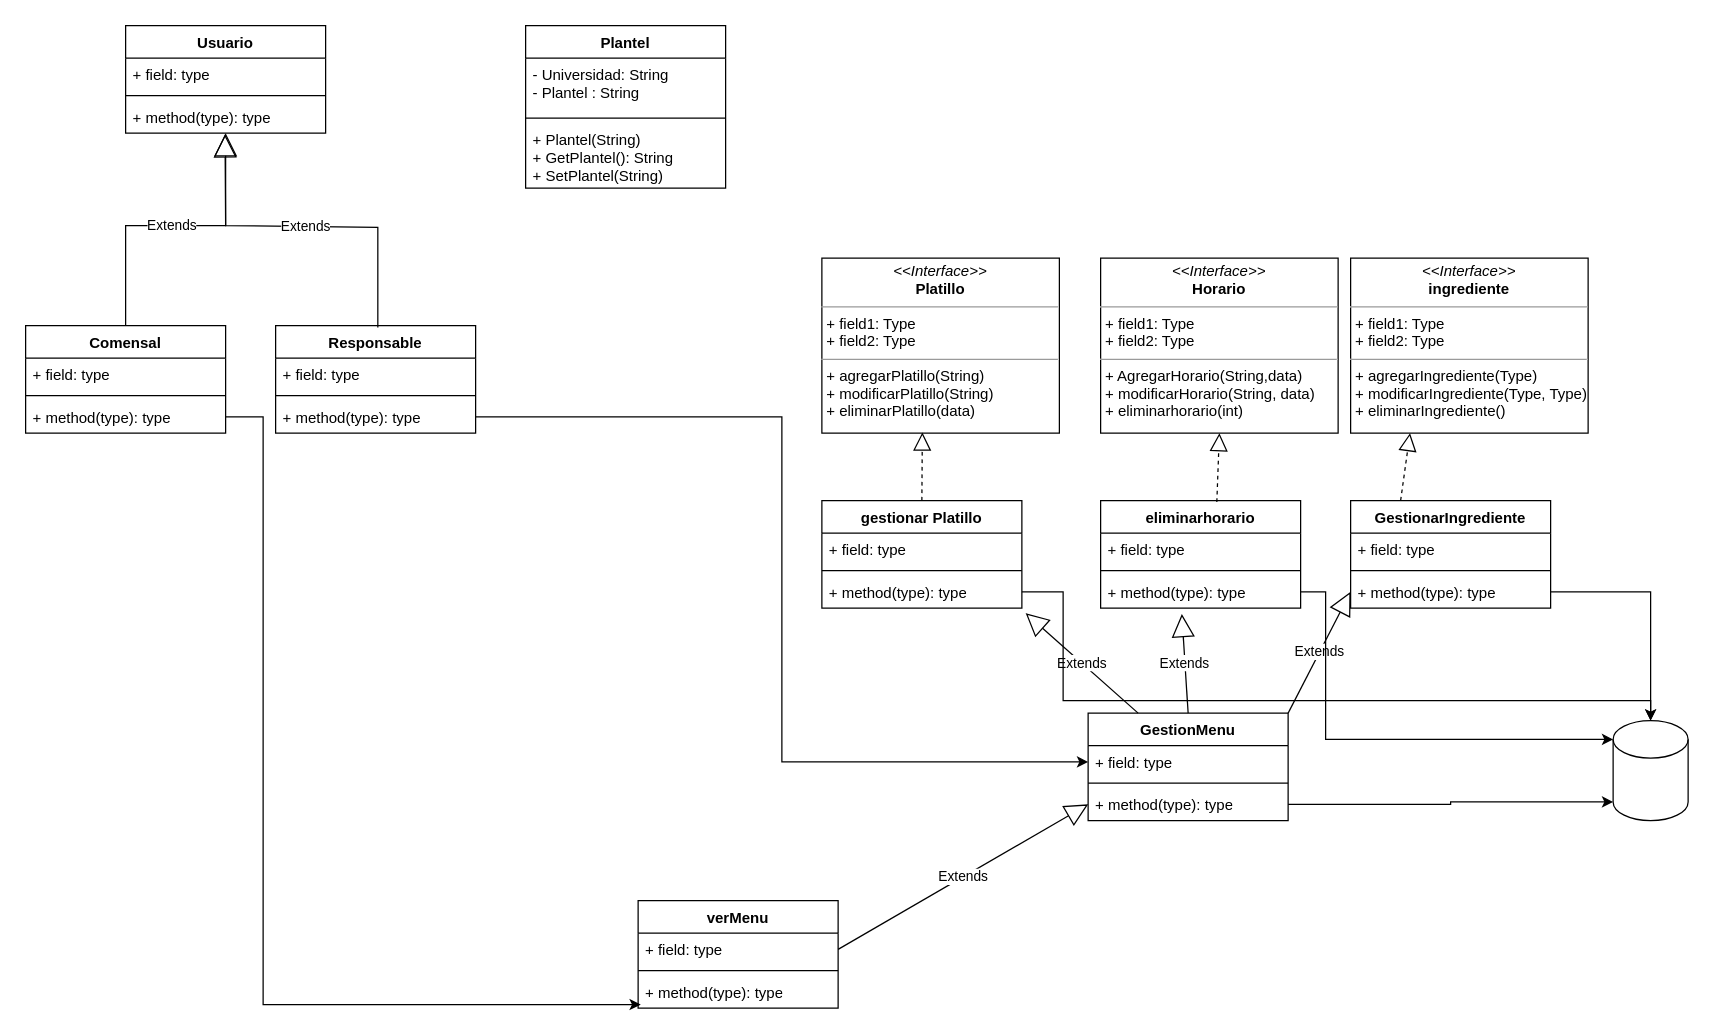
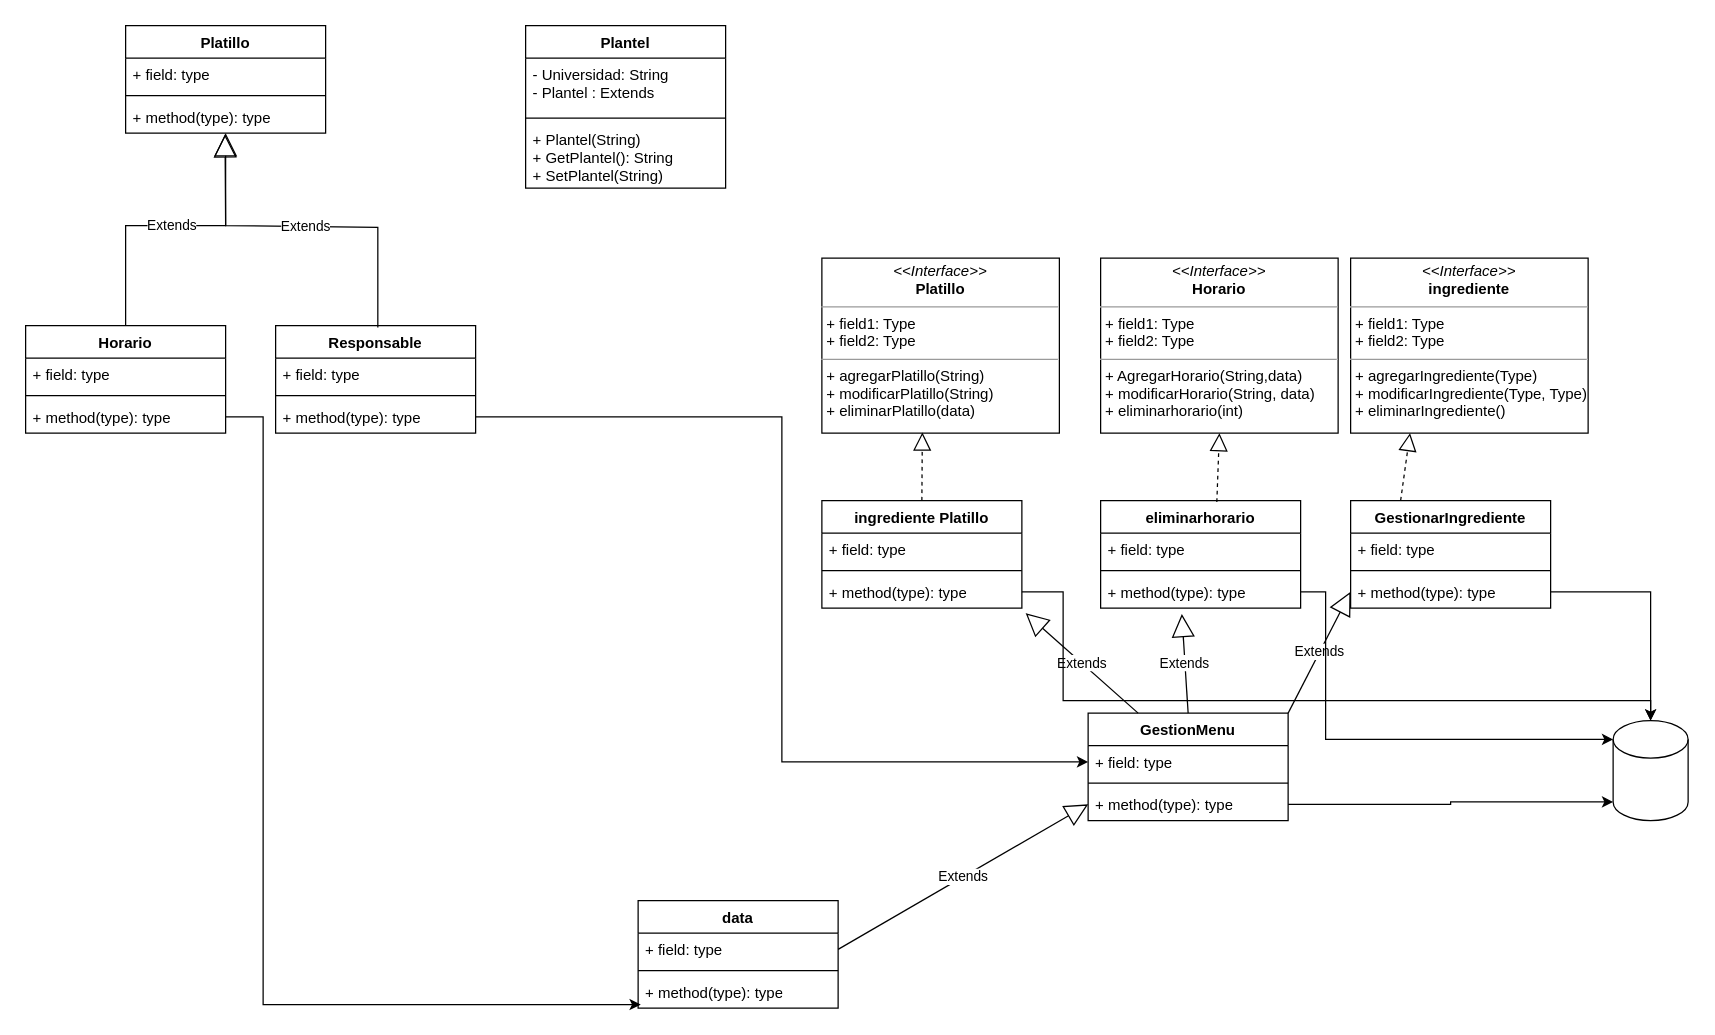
node "Usuario": label "Usuario" -> "Platillo"
node "- Universidad: String - Plantel : String": label "- Universidad: String - Plantel : String" -> "- Universidad: String - Plantel : Extends"
node "Comensal": label "Comensal" -> "Horario"
node "gestionar Platillo": label "gestionar Platillo" -> "ingrediente Platillo"
node "verMenu": label "verMenu" -> "data"
